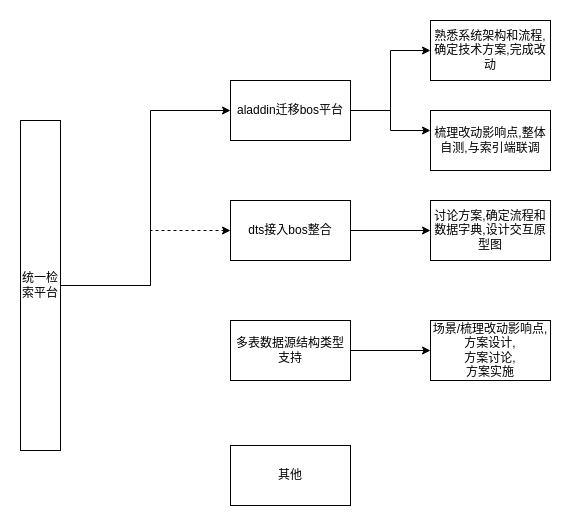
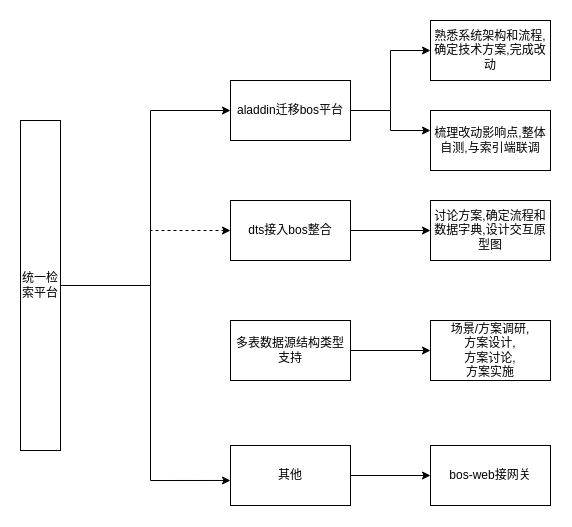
node "场景/梳理改动影响点, 方案设计, 方案讨论, 方案实施": label "场景/梳理改动影响点, 方案设计, 方案讨论, 方案实施" -> "场景/方案调研, 方案设计, 方案讨论, 方案实施"
edge "统一检索平台" -> "其他": added
edge "其他" -> "bos-web接网关": added
node "bos-web接网关": added
